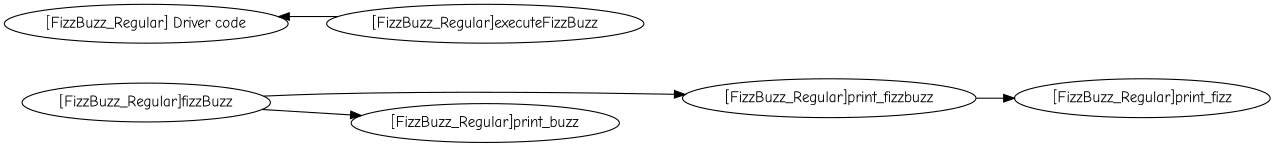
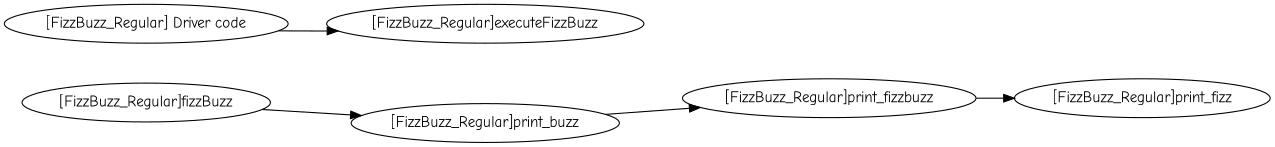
edge "[FizzBuzz_Regular]executeFizzBuzz" -> "[FizzBuzz_Regular] Driver code": reversed
edge "[FizzBuzz_Regular]fizzBuzz" -> "[FizzBuzz_Regular]print_fizzbuzz": now "[FizzBuzz_Regular]print_buzz" -> "[FizzBuzz_Regular]print_fizzbuzz"
